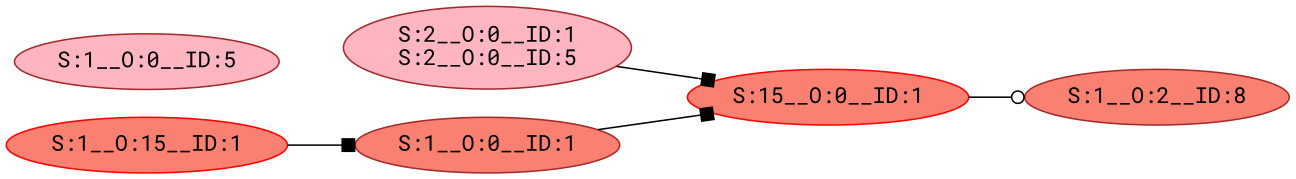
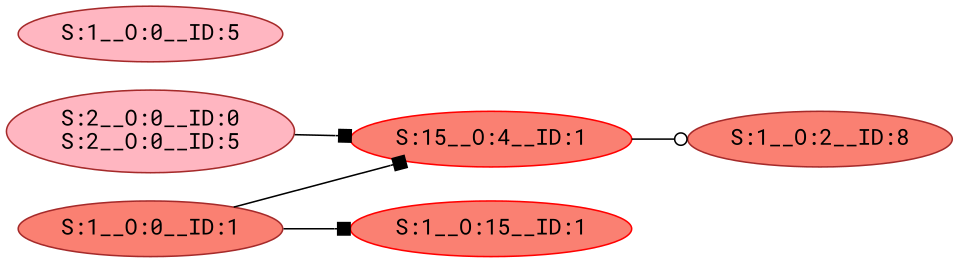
node "S:2__O:0__ID:1 S:2__O:0__ID:5": label "S:2__O:0__ID:1 S:2__O:0__ID:5" -> "S:2__O:0__ID:0 S:2__O:0__ID:5"
node "S:15__O:0__ID:1": label "S:15__O:0__ID:1" -> "S:15__O:4__ID:1"
edge "S:1__O:15__ID:1" -> "S:1__O:0__ID:1": reversed
